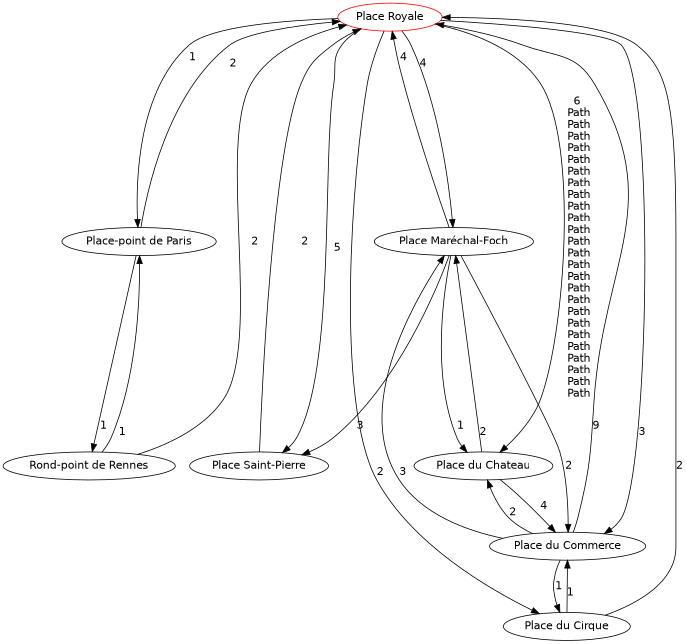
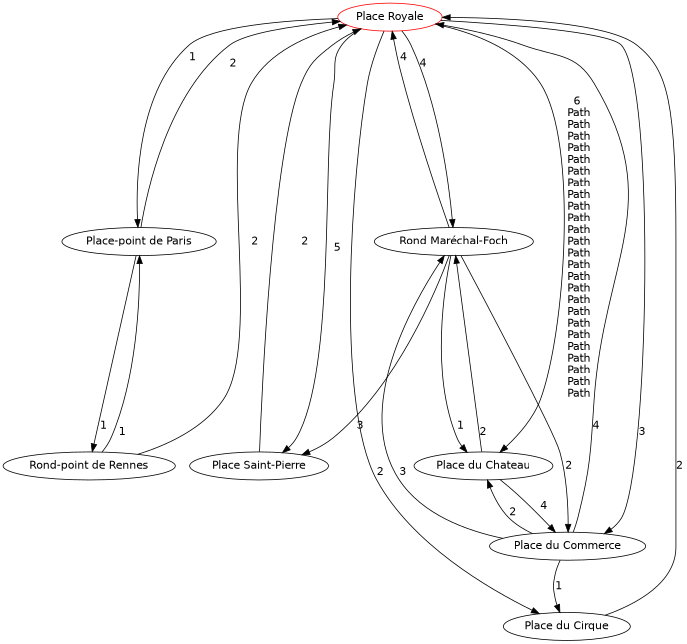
node "Place Maréchal-Foch": label "Place Maréchal-Foch" -> "Rond Maréchal-Foch"
edge "Place du Commerce" -> "Place Royale": label "9" -> "4"
edge "Place du Cirque" -> "Place du Commerce": removed, label "1"
